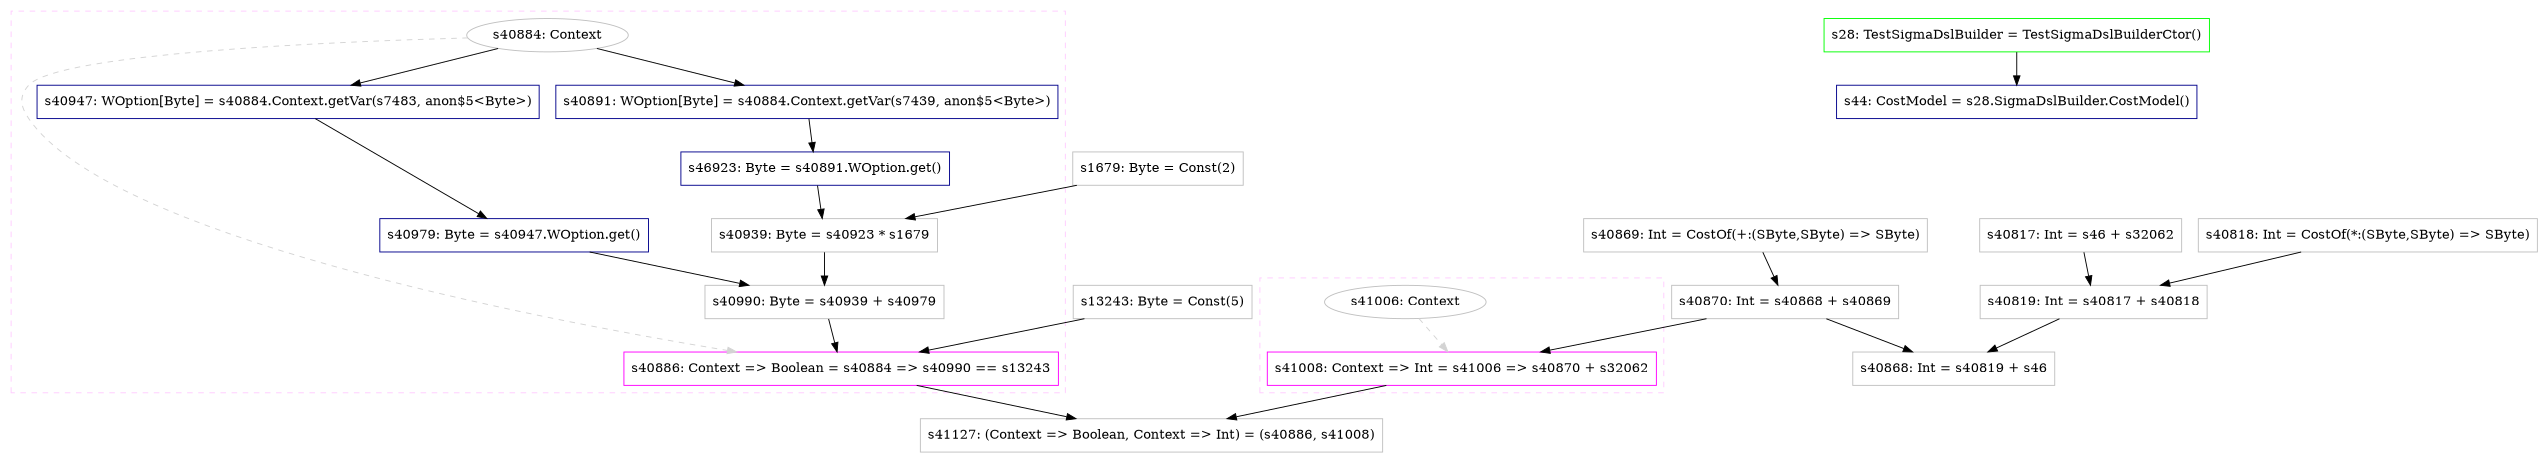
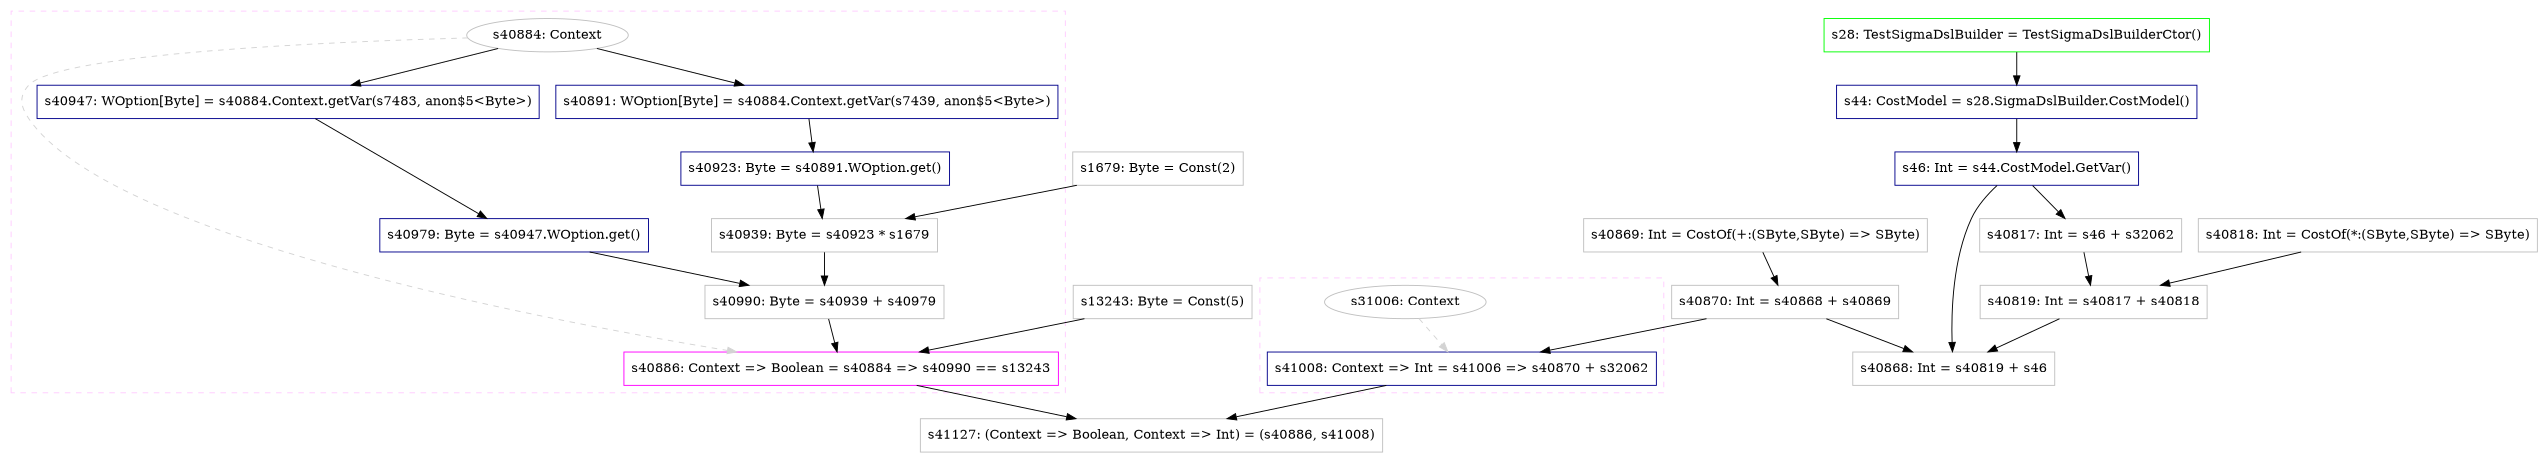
node "s46923: Byte = s40891.WOption.get()": label "s46923: Byte = s40891.WOption.get()" -> "s40923: Byte = s40891.WOption.get()"
node "s46: Int = s44.CostModel.GetVar()": added
node "s41006: Context": label "s41006: Context" -> "s31006: Context"
node "s41008: Context => Int = s41006 => s40870 + s32062": color magenta -> darkblue
